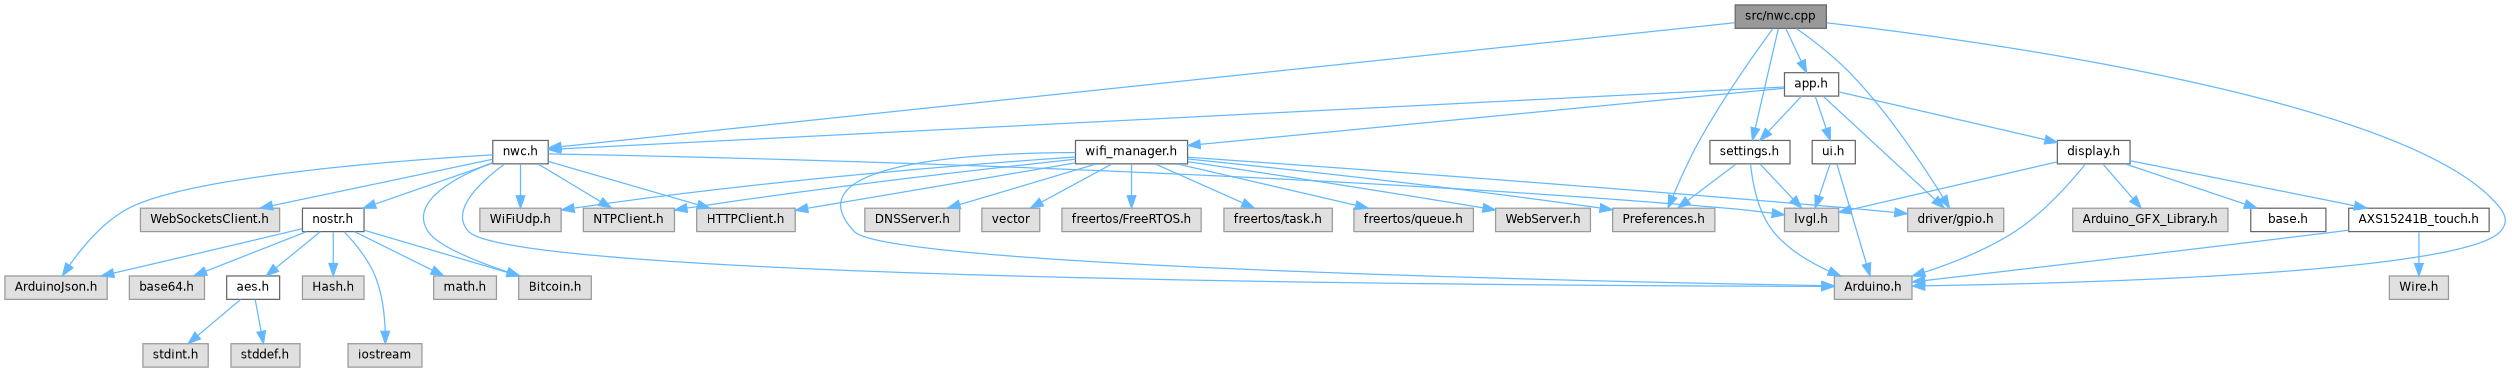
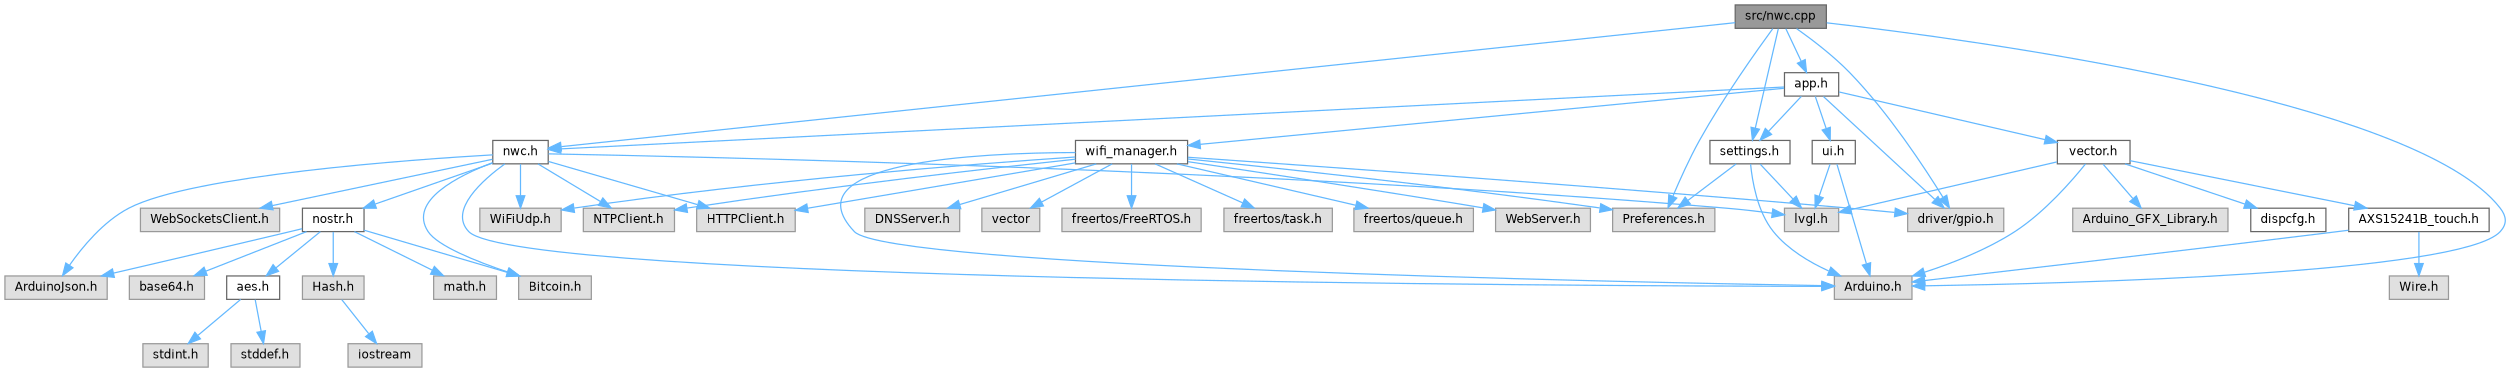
node "display.h": label "display.h" -> "vector.h"
node "base.h": label "base.h" -> "dispcfg.h"
edge "nostr.h" -> "iostream": now "Hash.h" -> "iostream"
